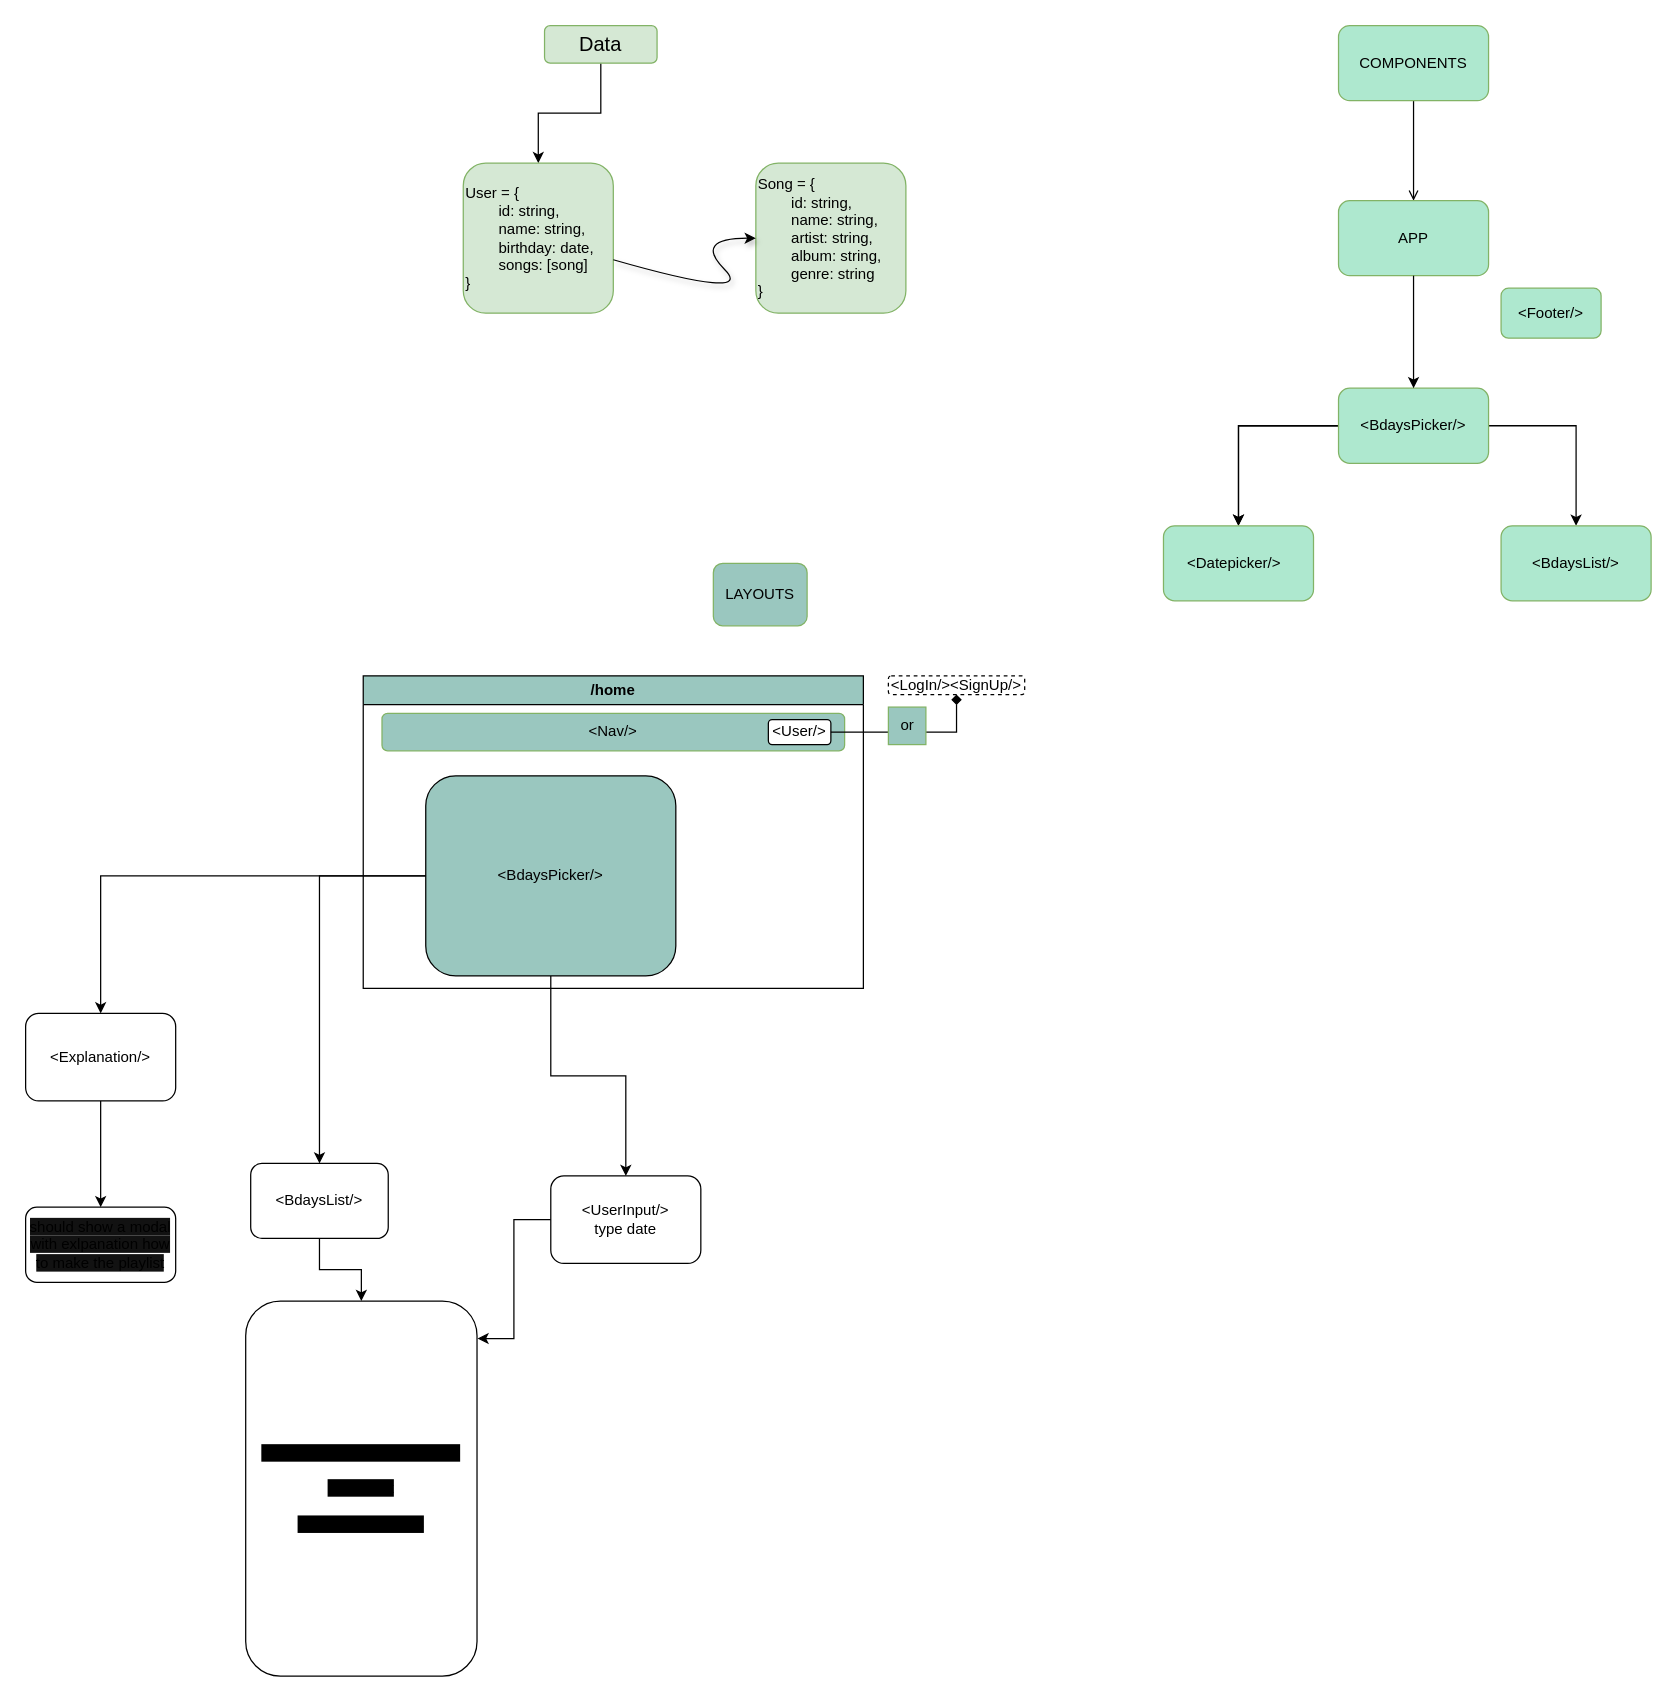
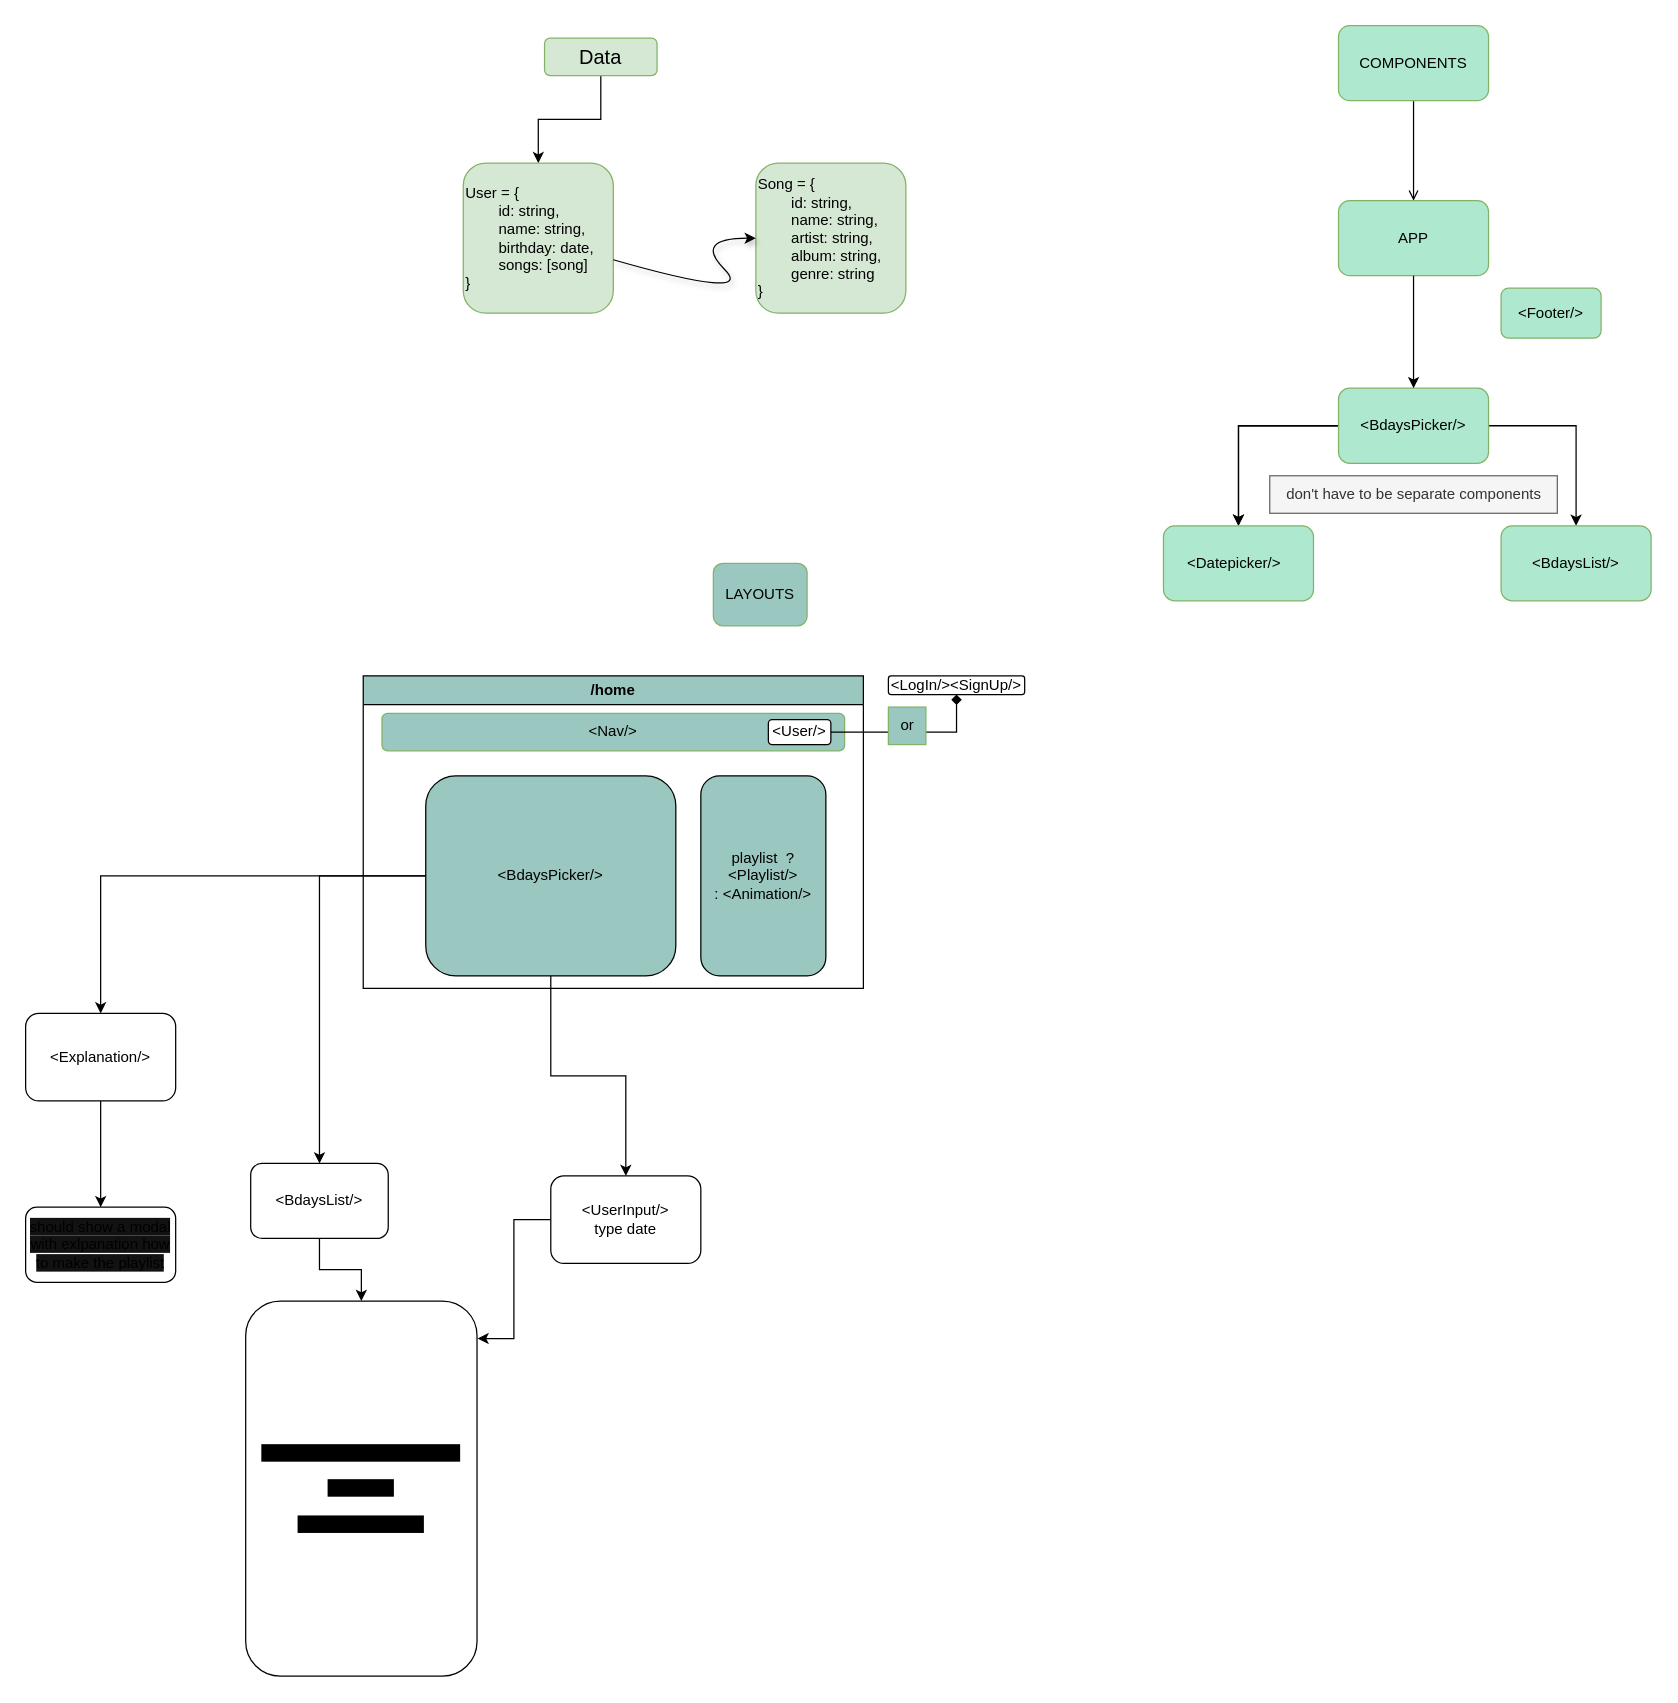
node "Data": moved (601, 44) -> (601, 57)
node "don't have to be separate components": added
node "<LogIn/><SignUp/>": style dashed -> solid
node "playlist ?<Playlist/> : <Animation/>": added
